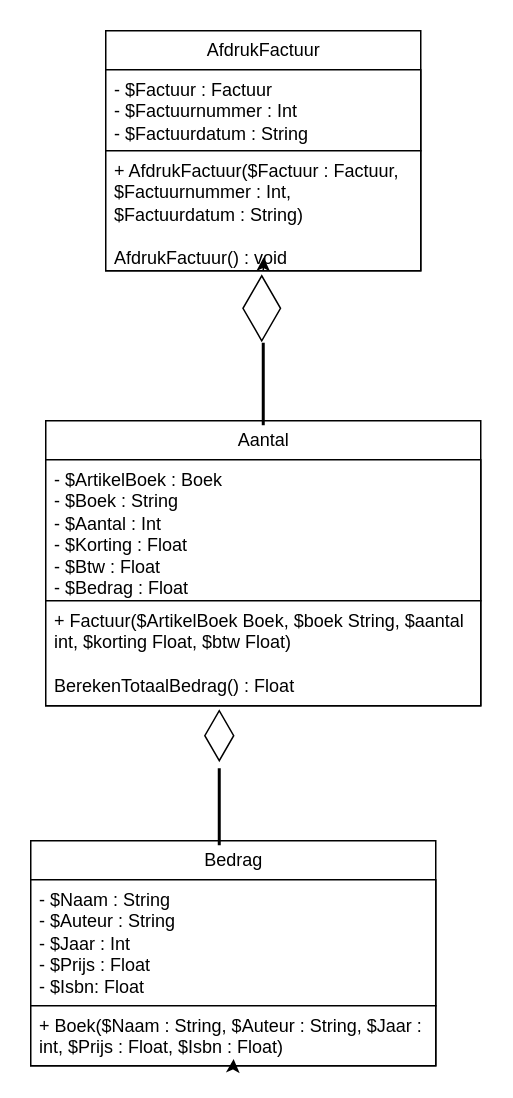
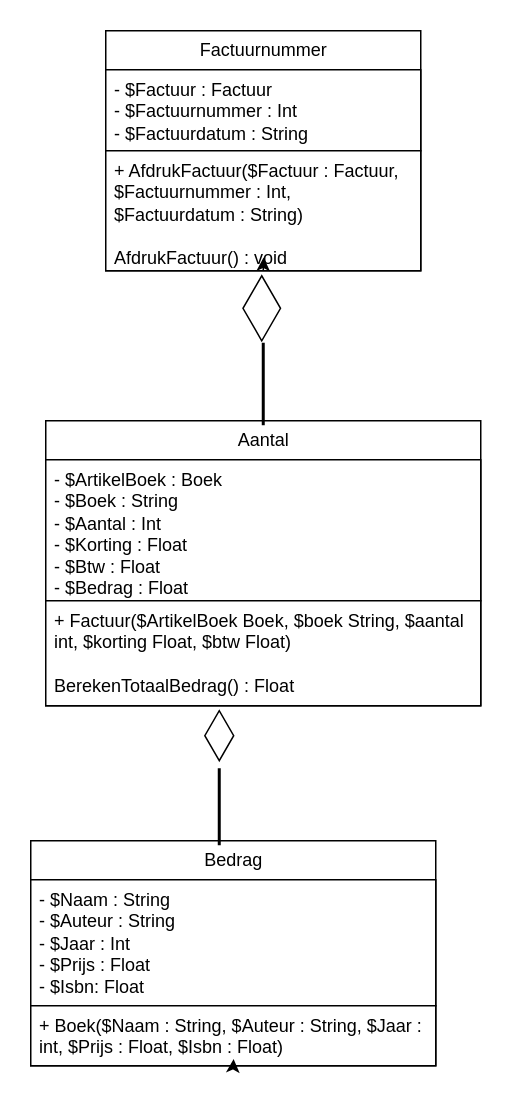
node "AfdrukFactuur": label "AfdrukFactuur" -> "Factuurnummer"
